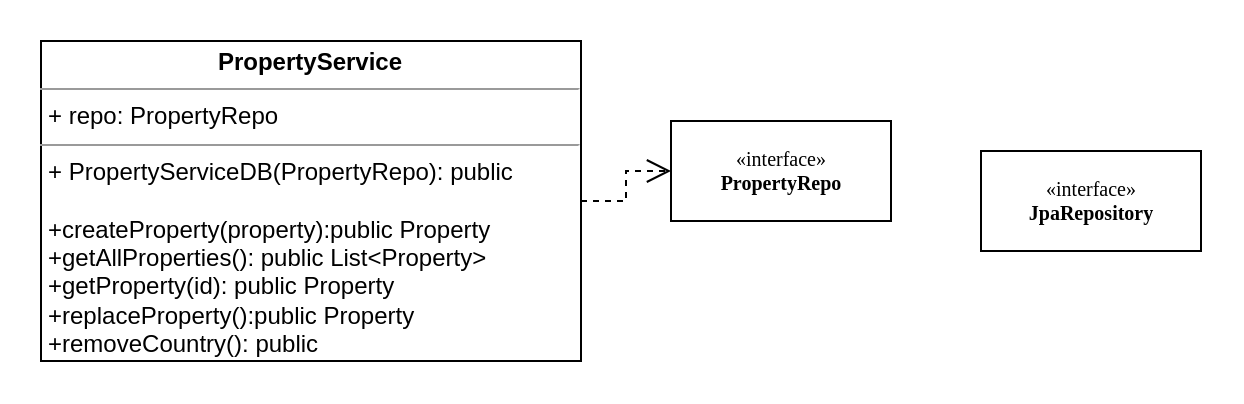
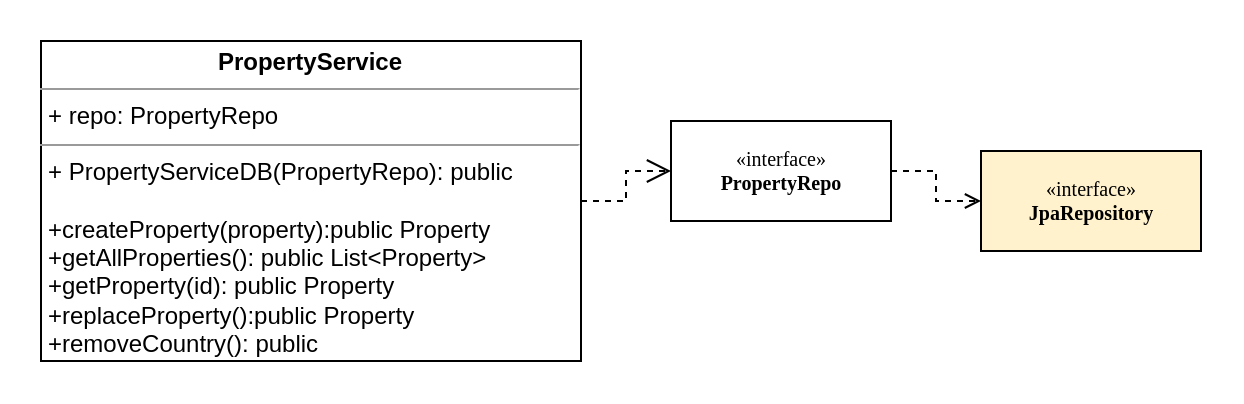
edge "«interface» PropertyRepo" -> "«interface» JpaRepository": added
node "«interface» JpaRepository": fillcolor #ffffff -> #fff2cc
